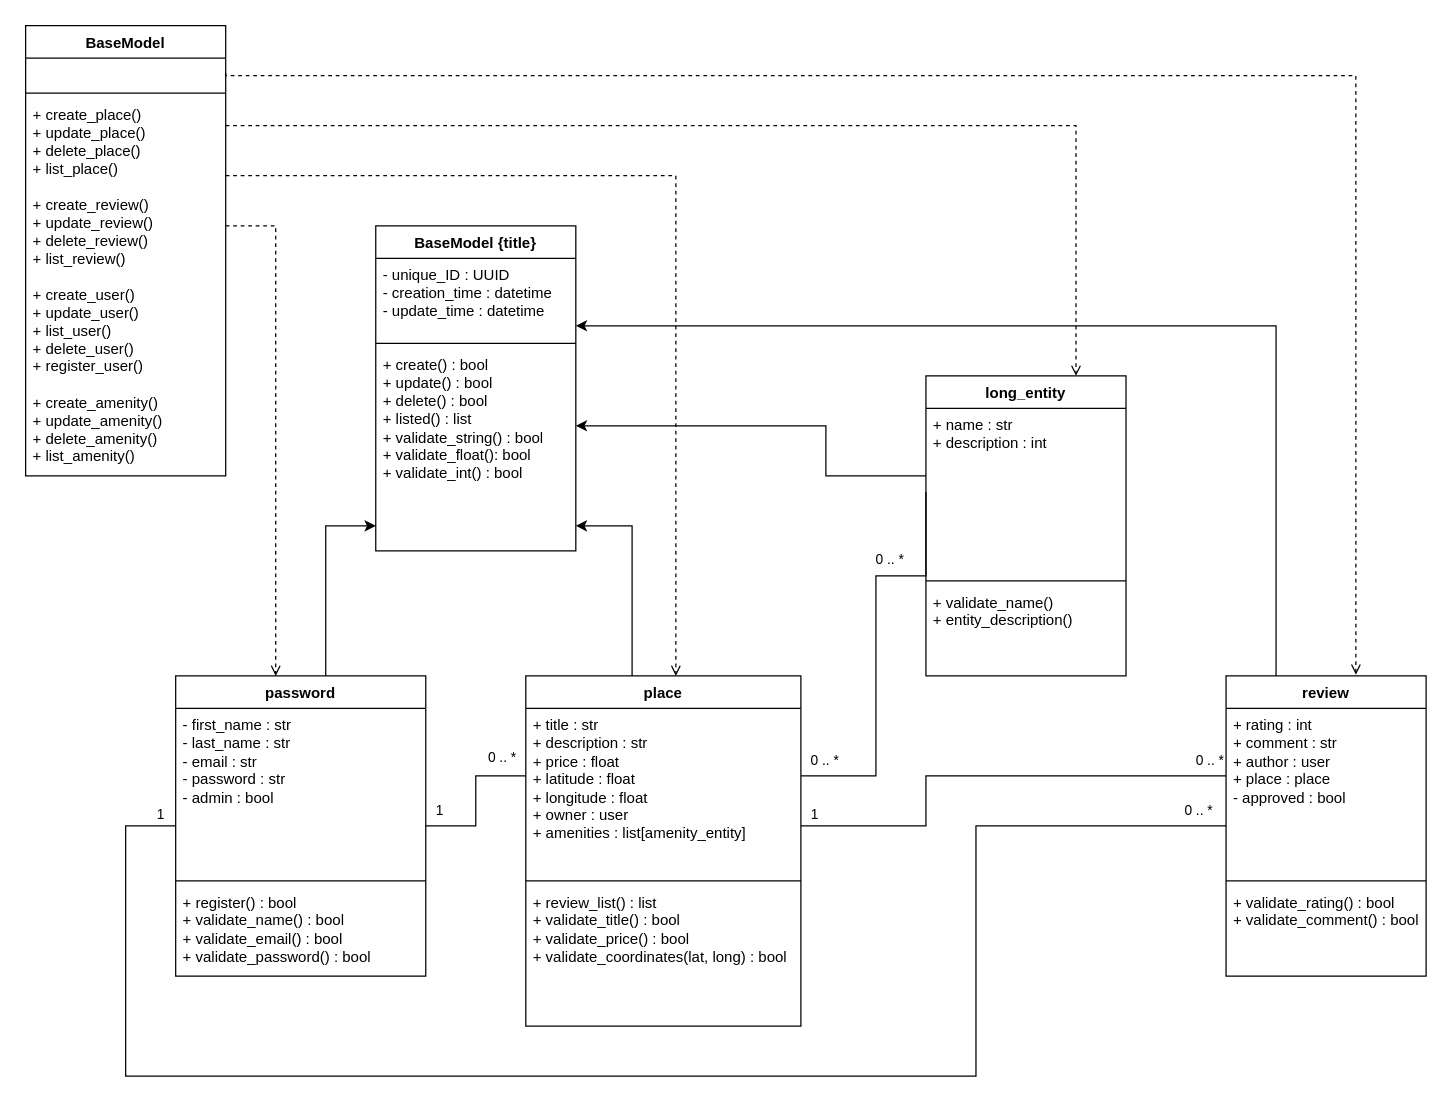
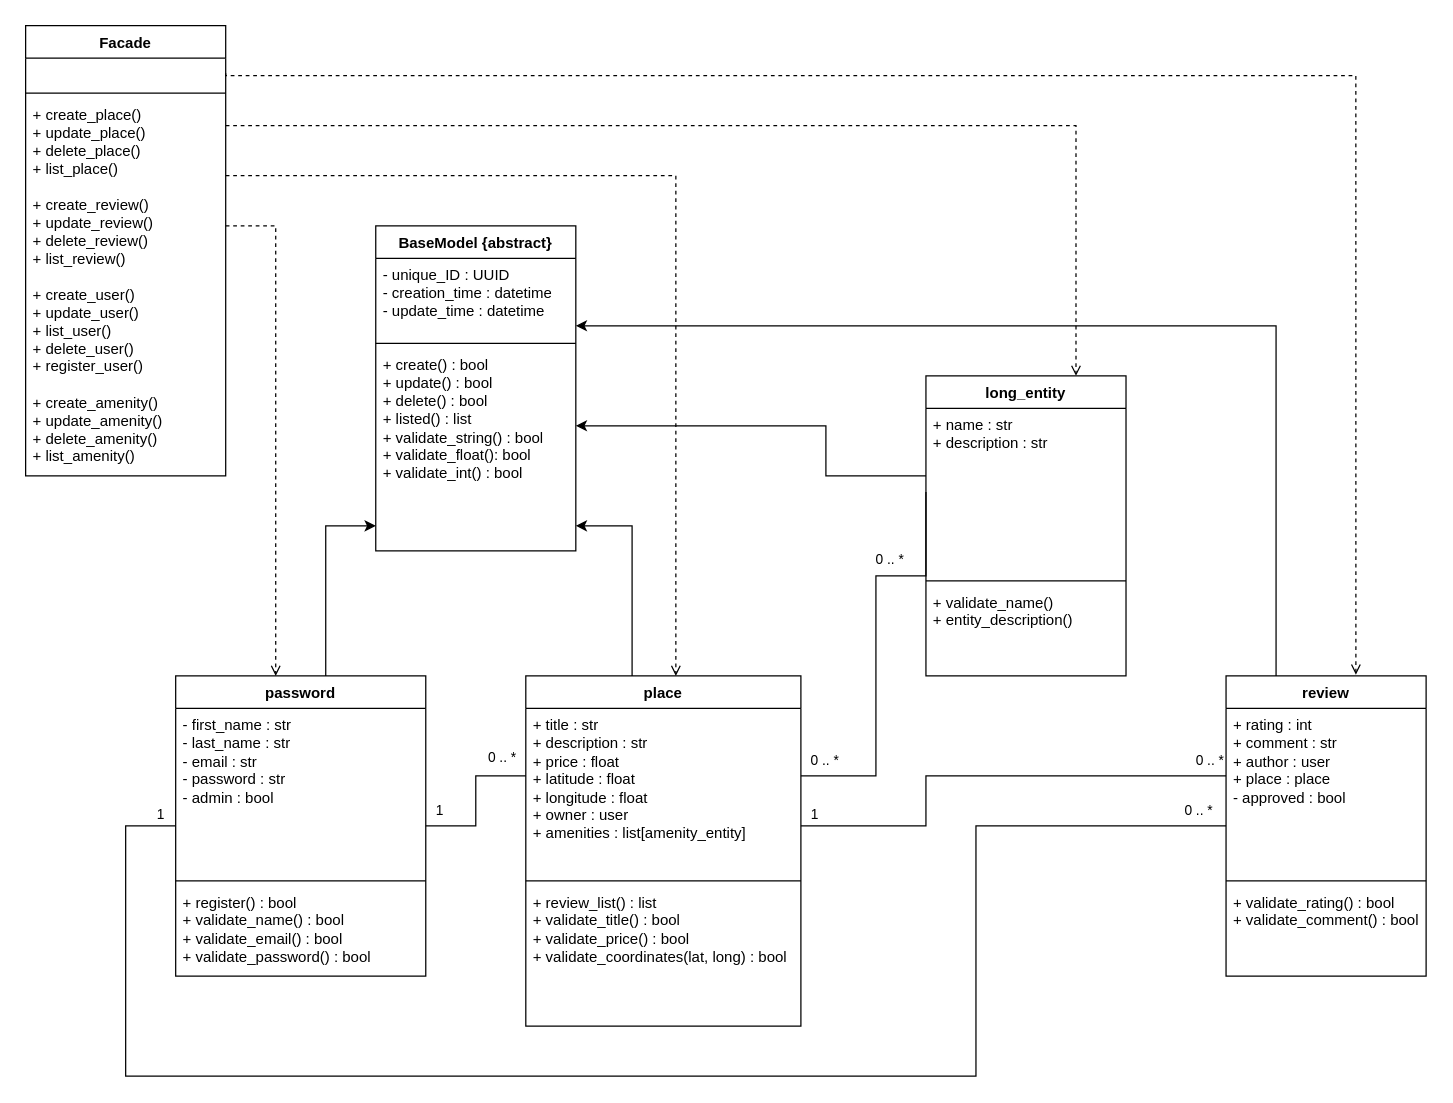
node "BaseModel": label "BaseModel" -> "Facade"
node "BaseModel {title}": label "BaseModel {title}" -> "BaseModel {abstract}"
node "+ name : str + description : int": label "+ name : str + description : int" -> "+ name : str + description : str"
